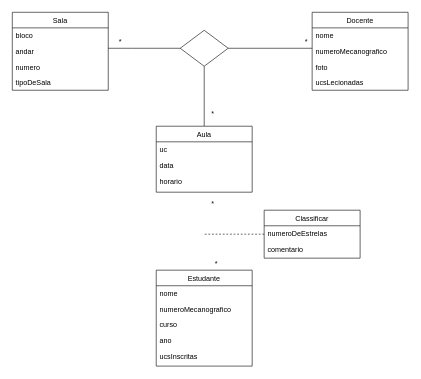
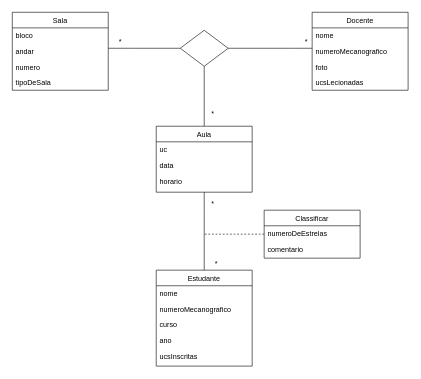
edge "Aula" -- "Estudante": added
